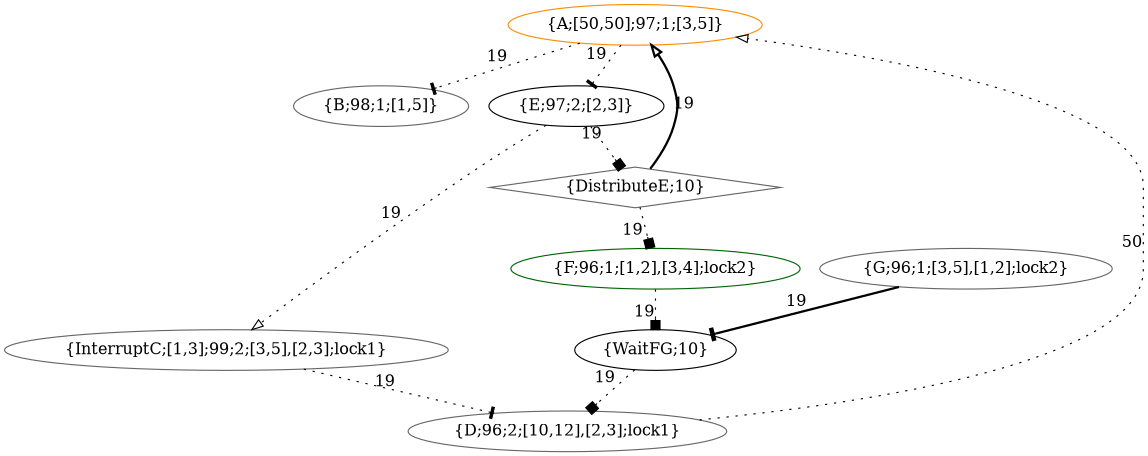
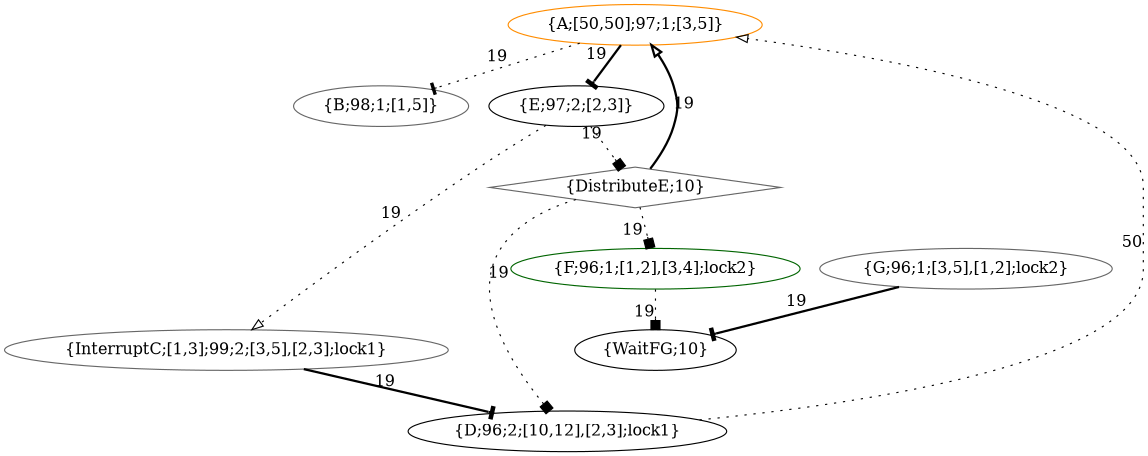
edge "{A;[50,50];97;1;[3,5]}" -> "{E;97;2;[2,3]}": style dotted -> bold
edge "{WaitFG;10}" -> "{D;96;2;[10,12],[2,3];lock1}": now "{DistributeE;10}" -> "{D;96;2;[10,12],[2,3];lock1}"
edge "{InterruptC;[1,3];99;2;[3,5],[2,3];lock1}" -> "{D;96;2;[10,12],[2,3];lock1}": style dotted -> bold
node "{D;96;2;[10,12],[2,3];lock1}": color gray40 -> black
